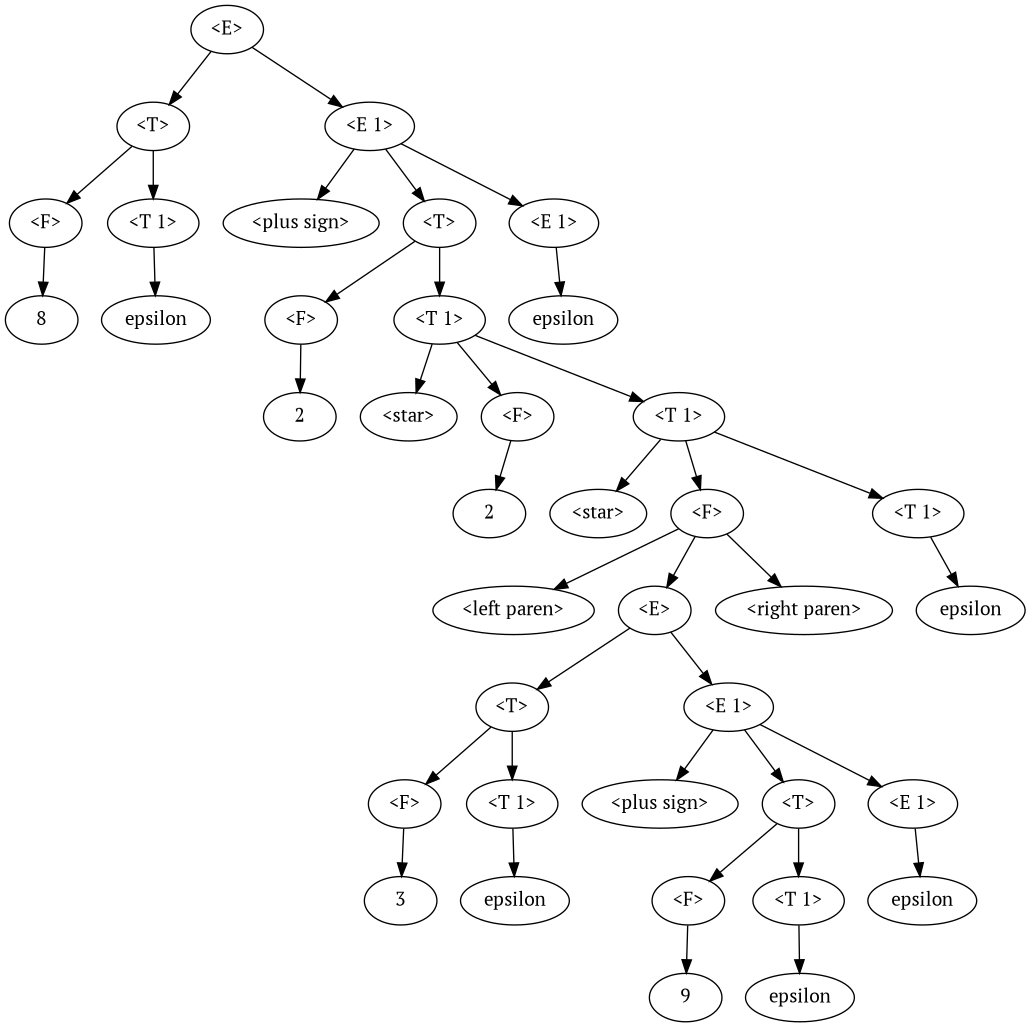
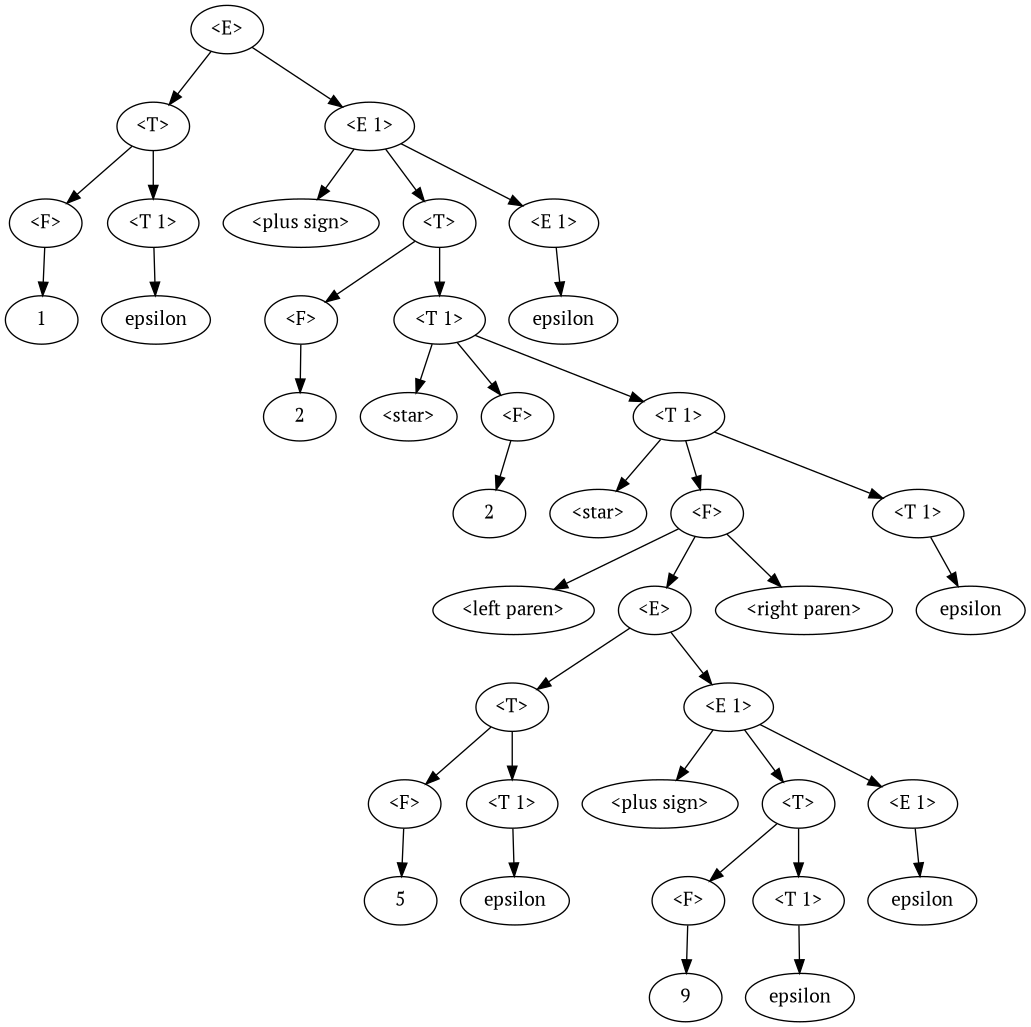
node "8": label "8" -> "1"
node "3": label "3" -> "5"
